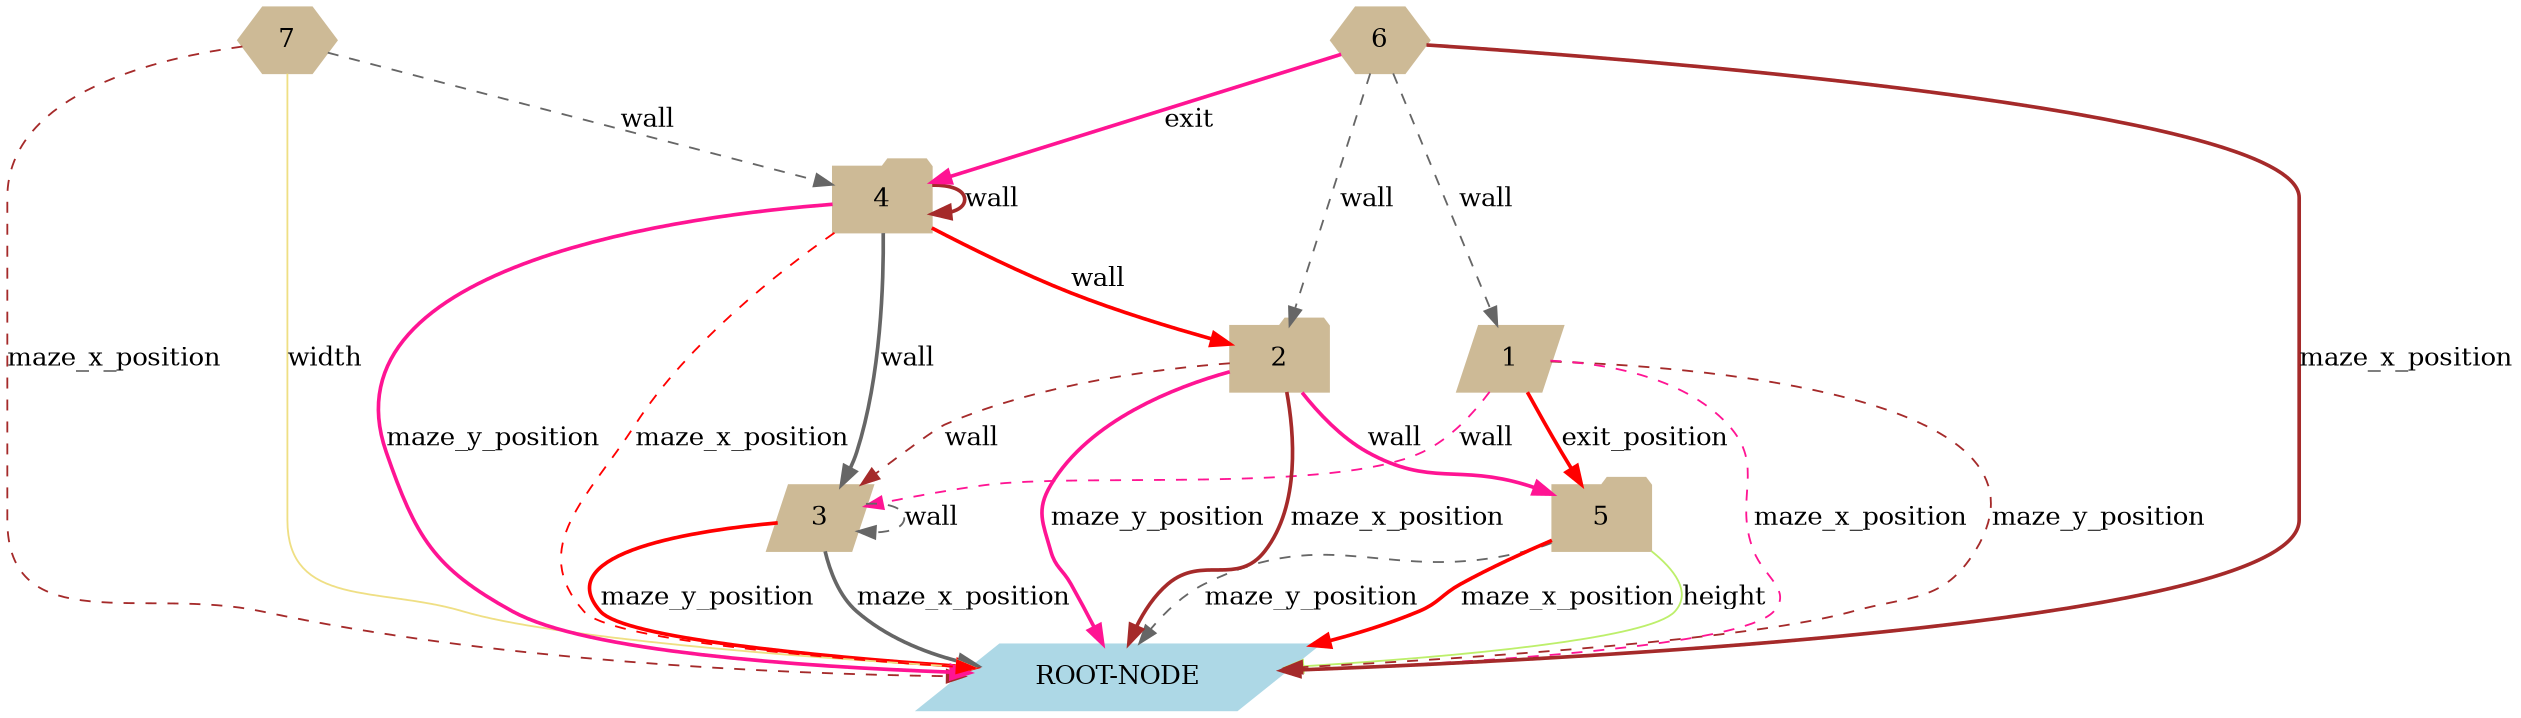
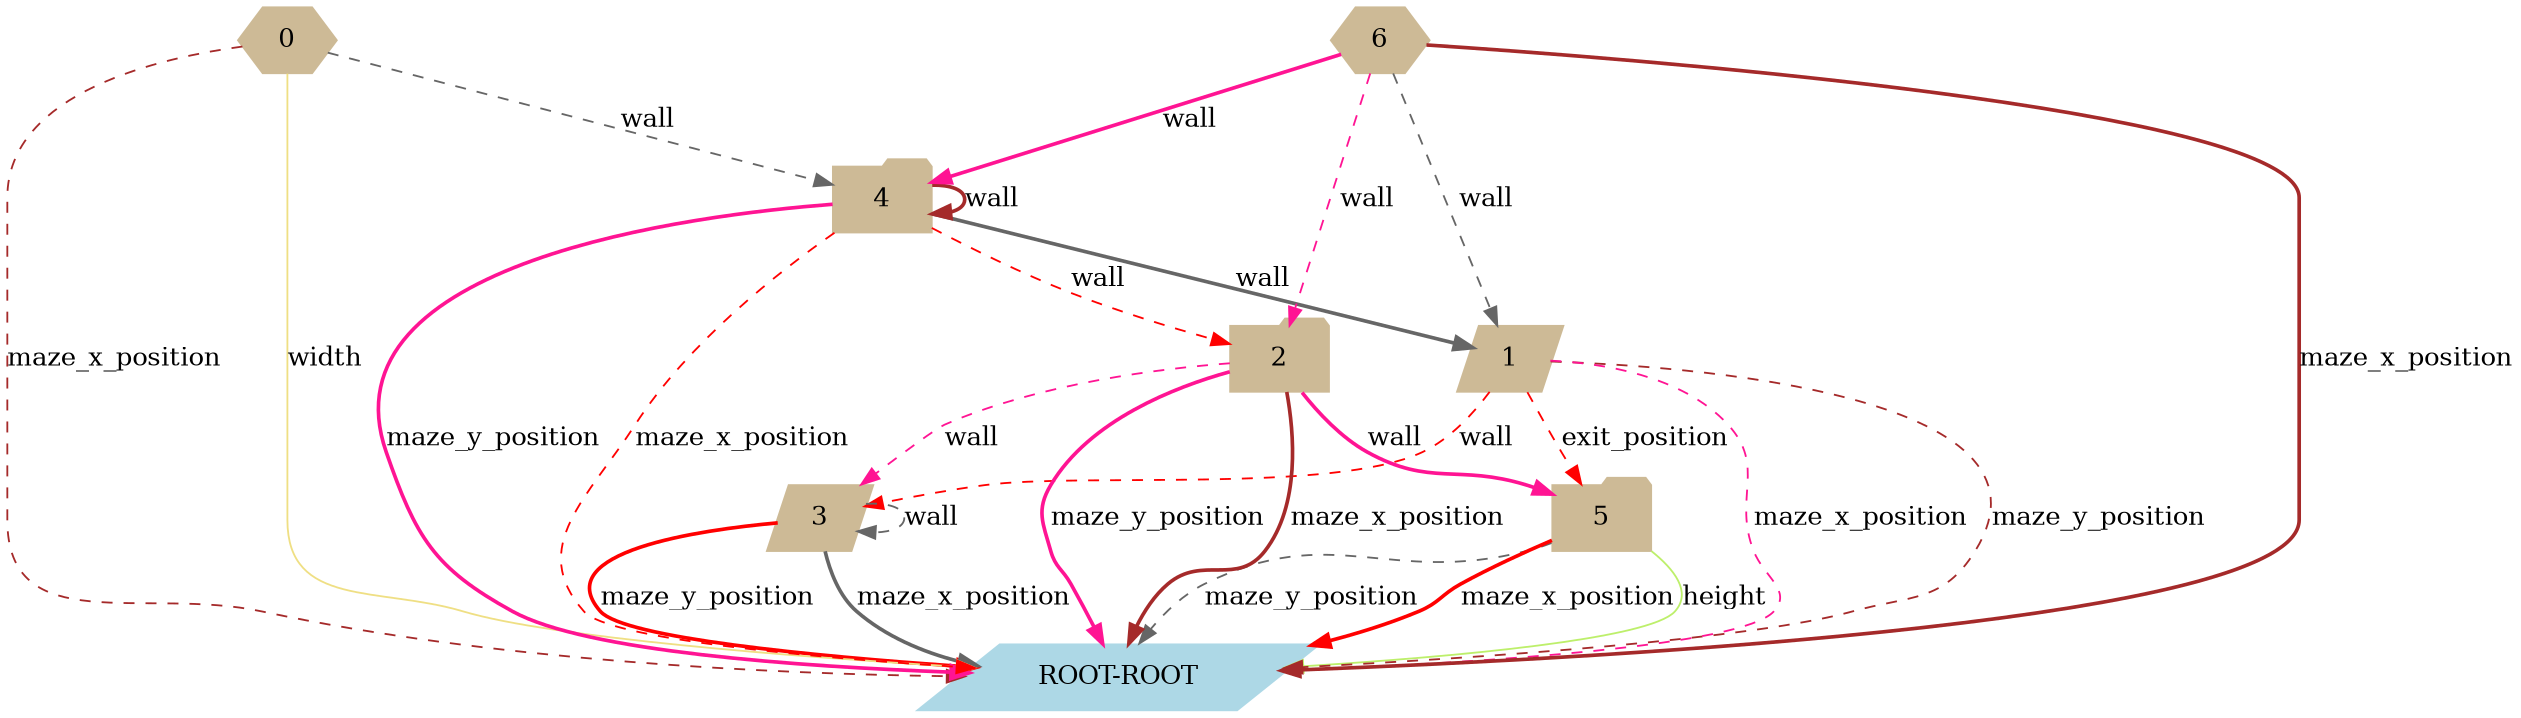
node "7": label "7" -> "0"
edge "6" -> "4": label "exit" -> "wall"
edge "6" -> "2": color gray40 -> deeppink
edge "4" -> "2": style bold -> dashed
edge "4" -> "3": now "4" -> "1"
edge "2" -> "3": color brown -> deeppink
edge "1" -> "5": style bold -> dashed
edge "1" -> "3": color deeppink -> red
node "ROOT-NODE": label "ROOT-NODE" -> "ROOT-ROOT"
